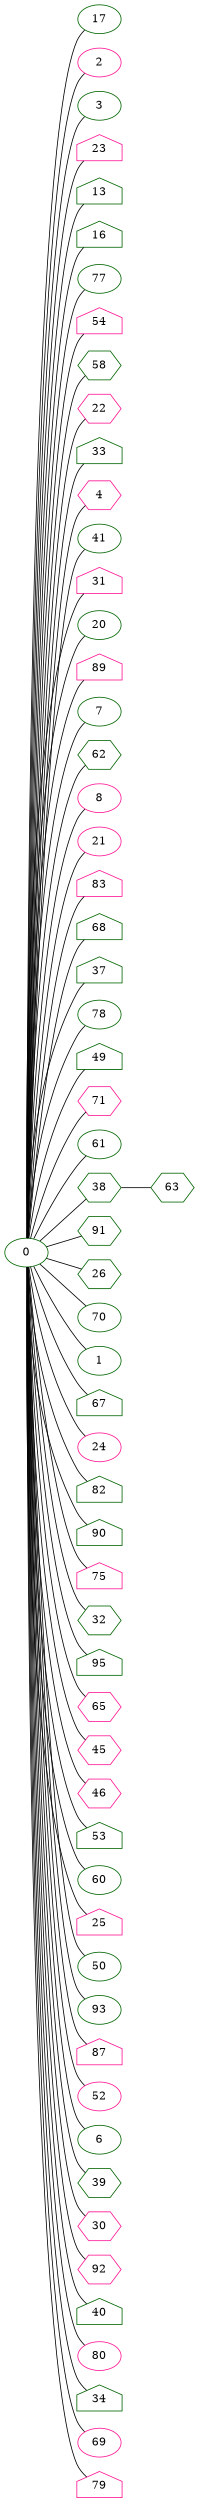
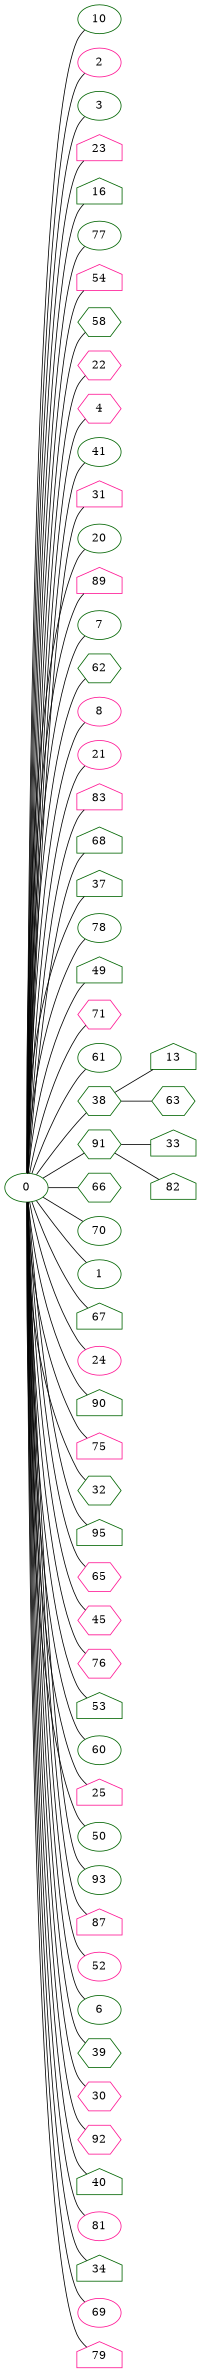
node "17": label "17" -> "10"
edge "13" -- "0": now "13" -- "38"
edge "33" -- "0": now "33" -- "91"
node "26": label "26" -> "66"
edge "0" -- "82": now "91" -- "82"
node "46": label "46" -> "76"
node "80": label "80" -> "81"
